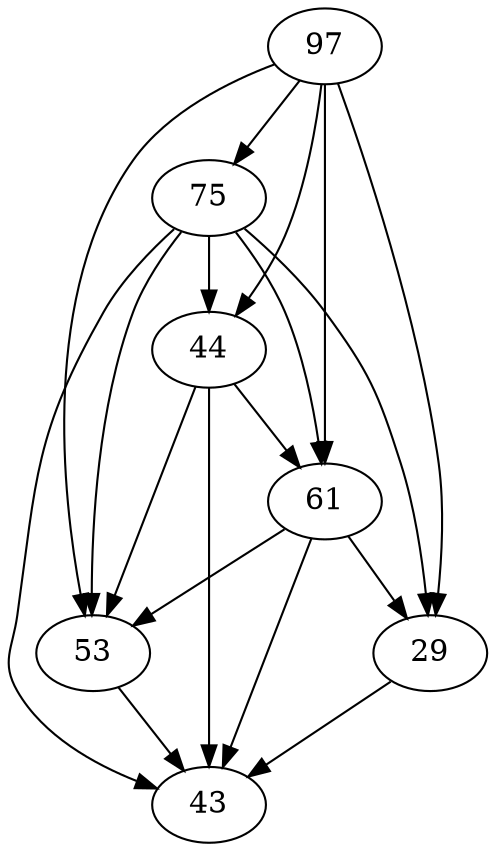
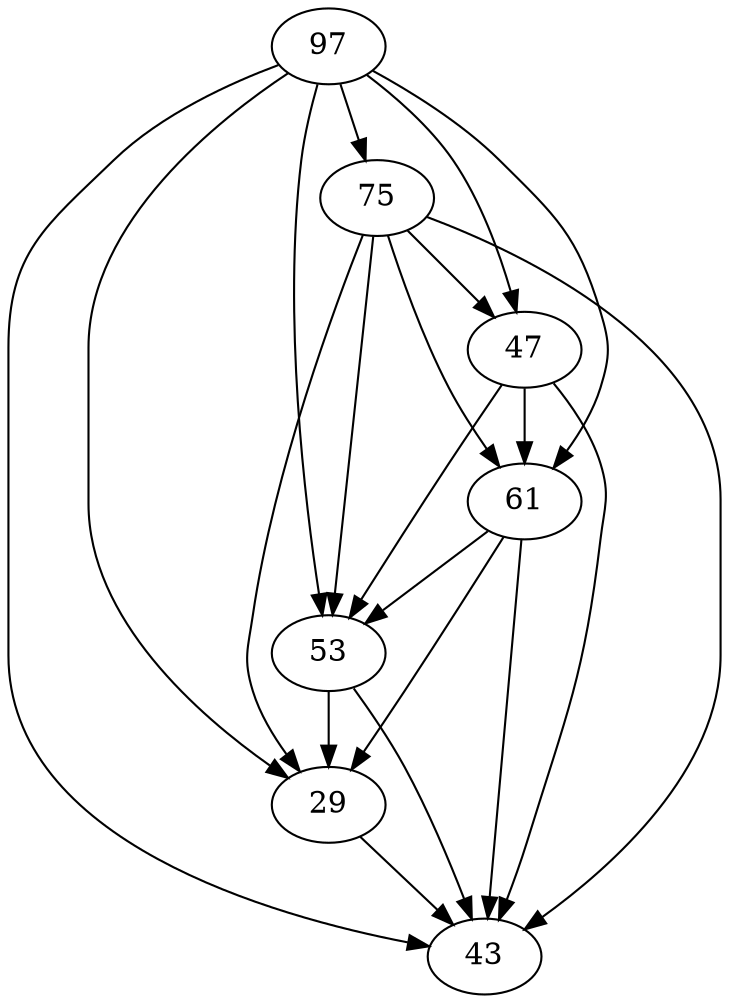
node "44": label "44" -> "47"
edge "97" -> "43": added
edge "53" -> "29": added
